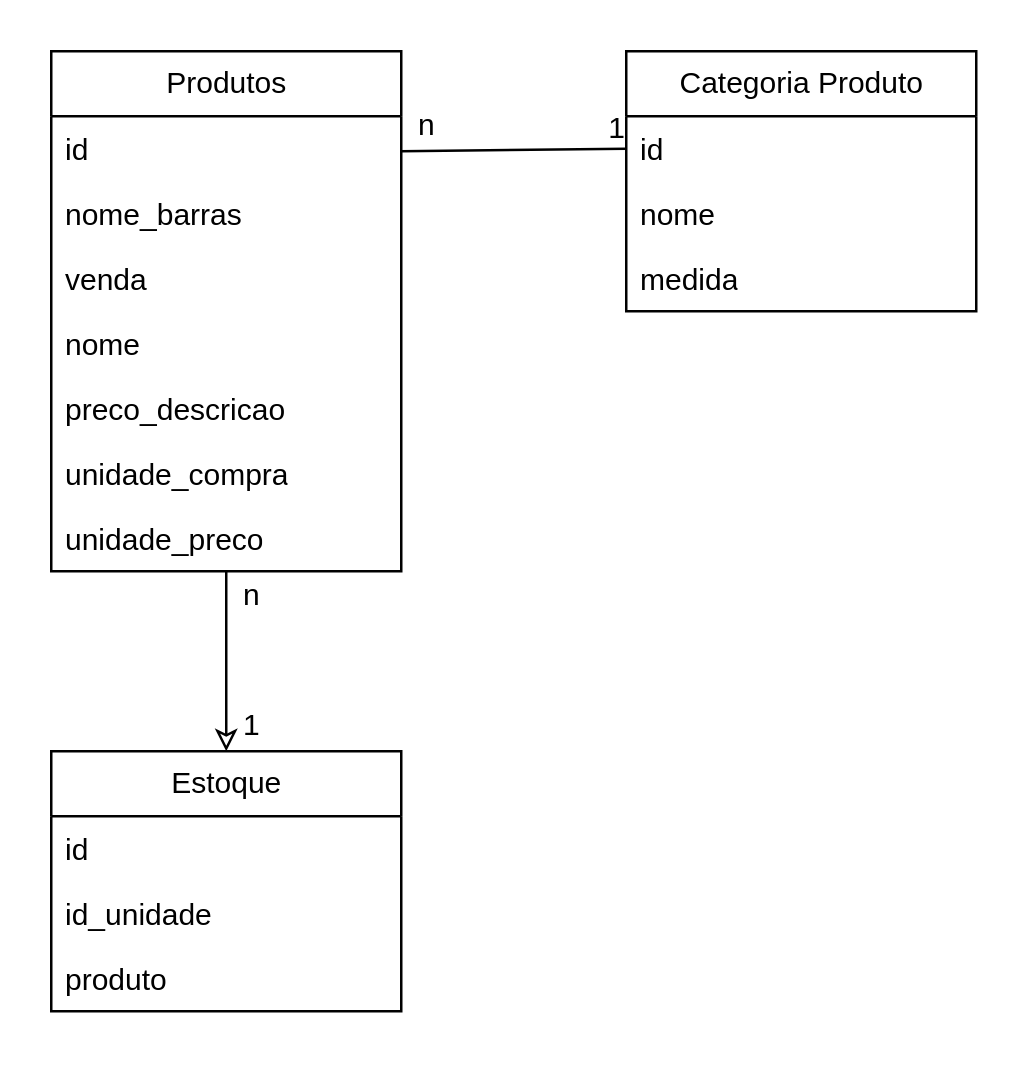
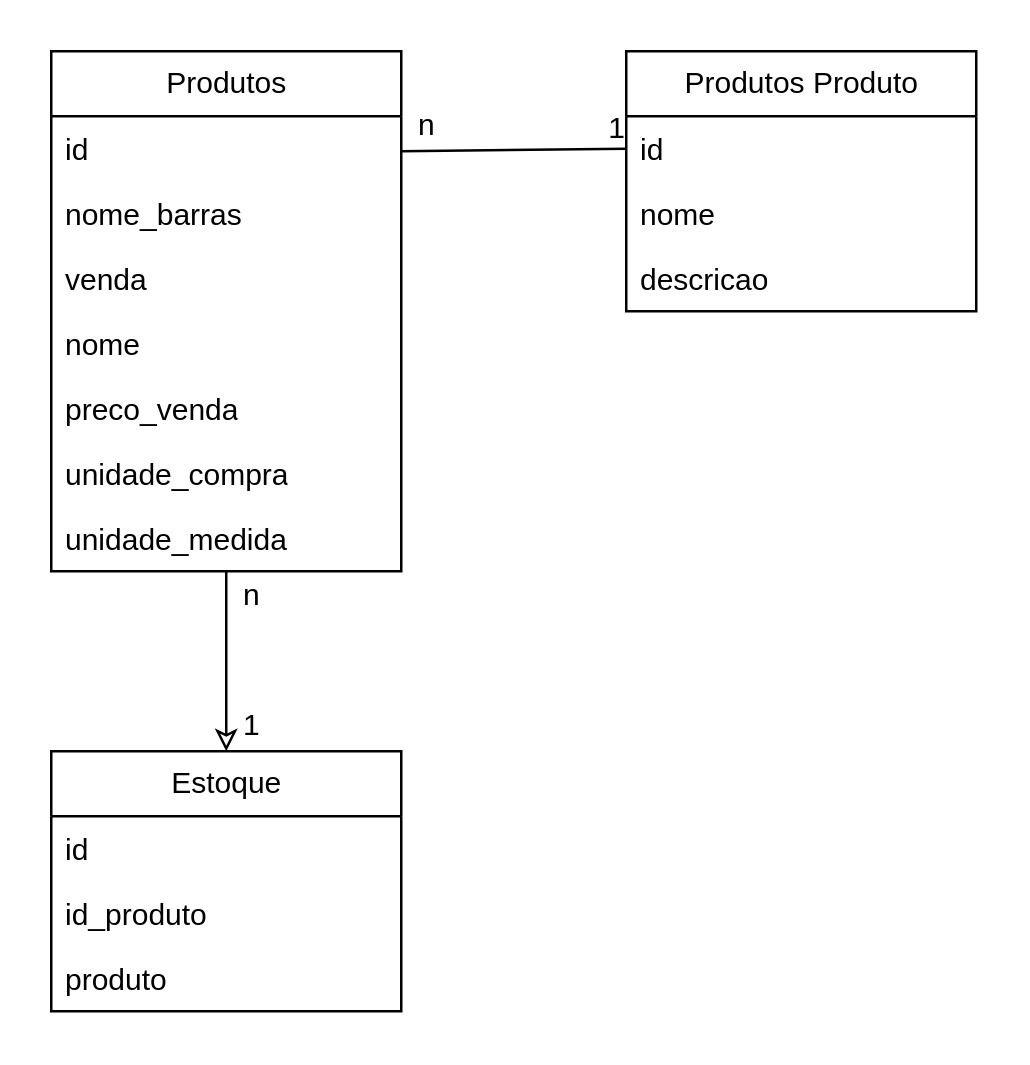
node "Categoria Produto": label "Categoria Produto" -> "Produtos Produto"
node "medida": label "medida" -> "descricao"
node "preco_descricao": label "preco_descricao" -> "preco_venda"
node "unidade_preco": label "unidade_preco" -> "unidade_medida"
node "id_unidade": label "id_unidade" -> "id_produto"
